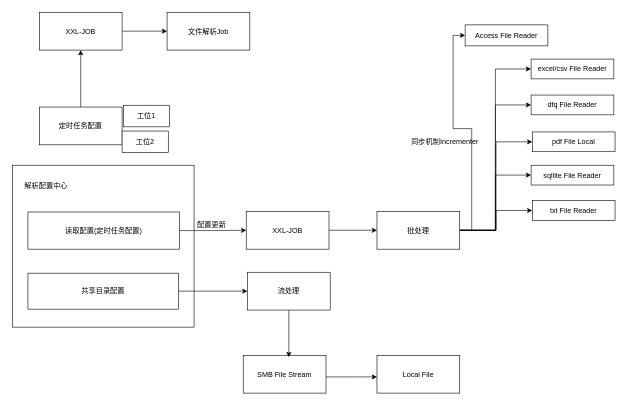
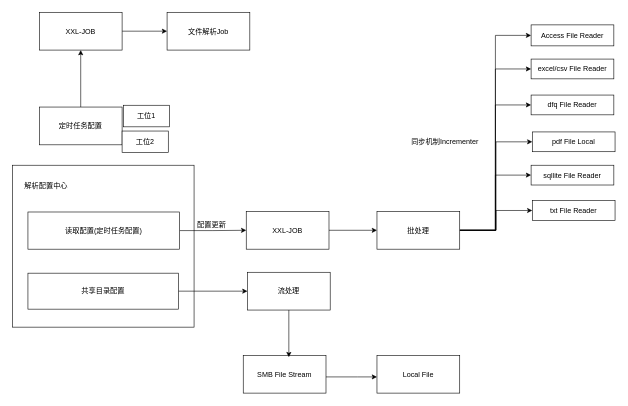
node "Access File Reader": moved (507, 35) -> (573, 35)
